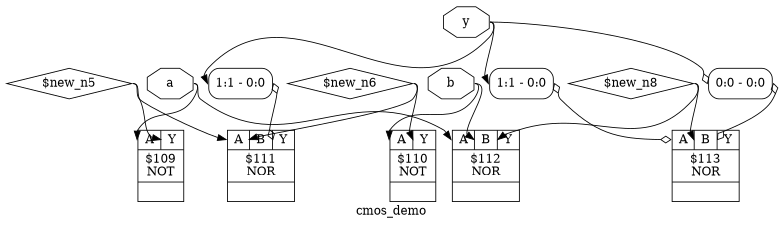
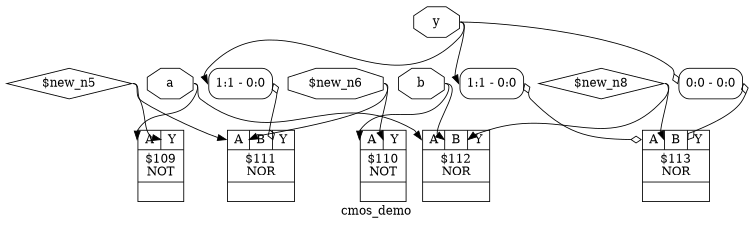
node "$new_n6": shape diamond -> octagon
